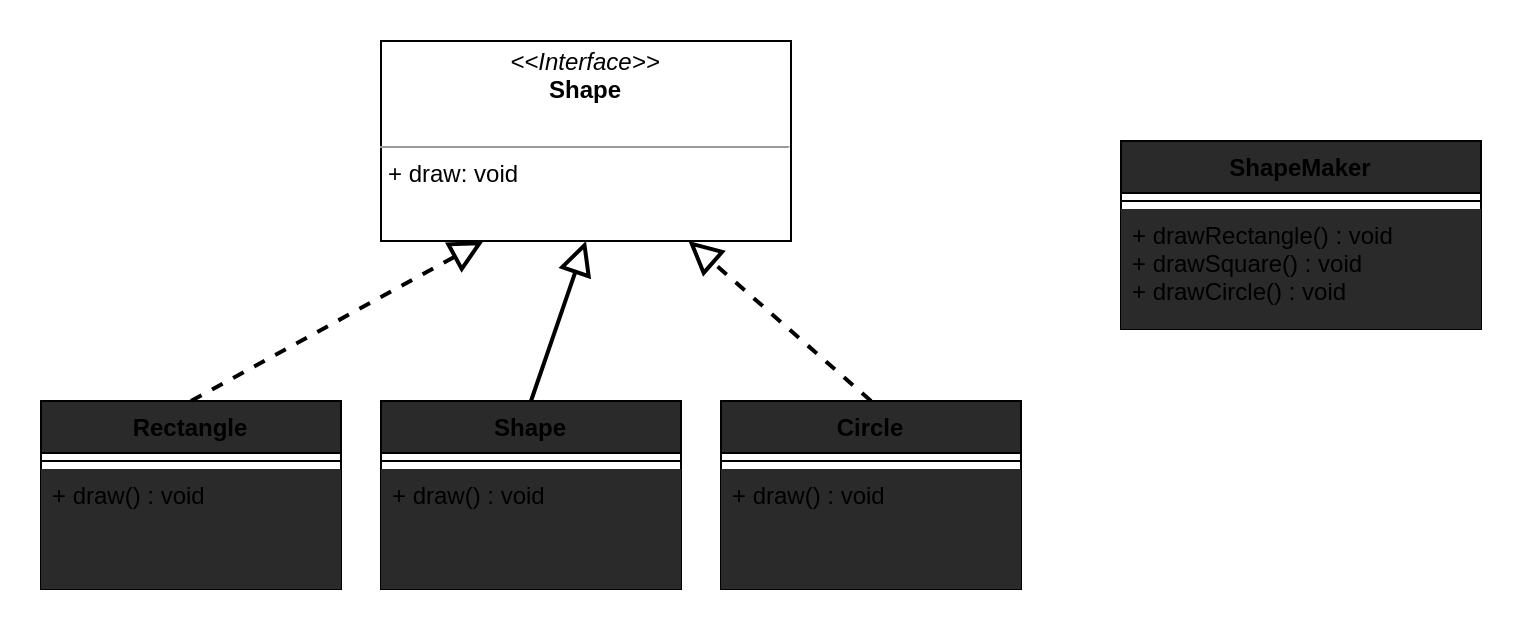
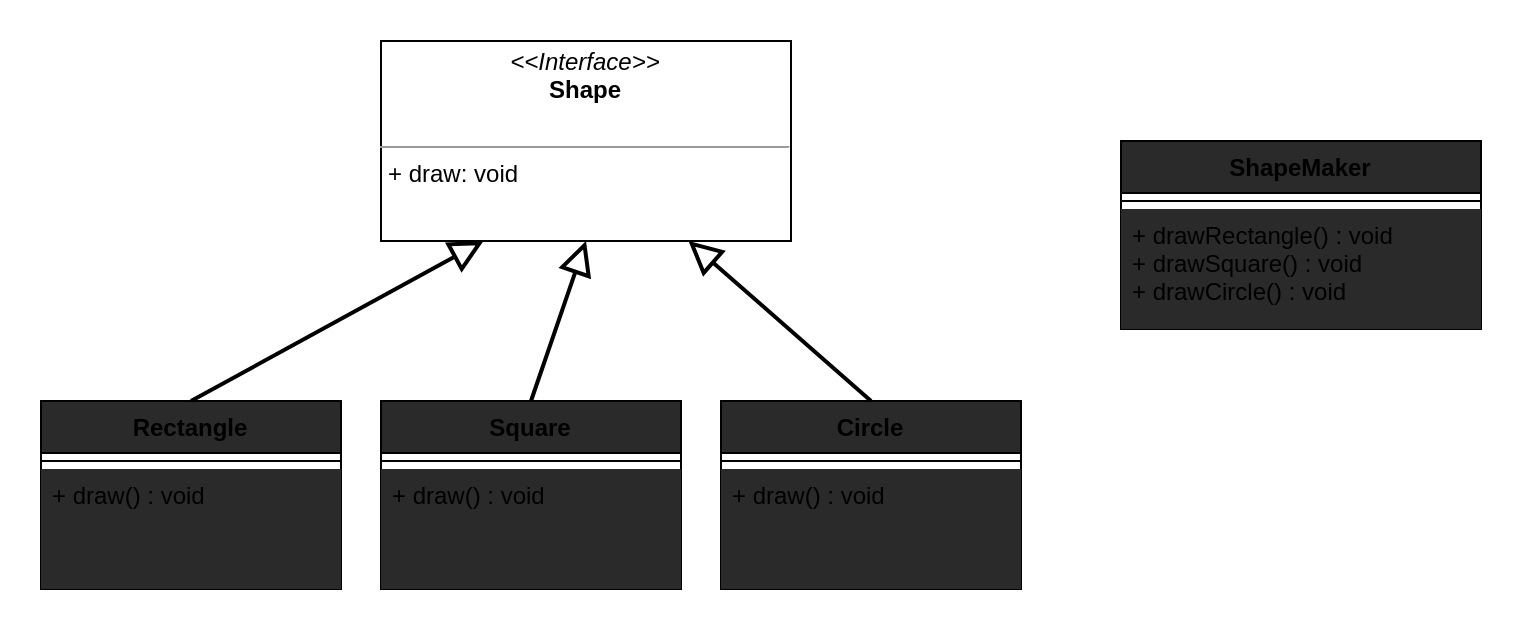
edge "Rectangle" -> "<<Interface>> Shape + draw: void": style dashed -> solid
edge "Circle" -> "<<Interface>> Shape + draw: void": style dashed -> solid
node "Shape": label "Shape" -> "Square"
